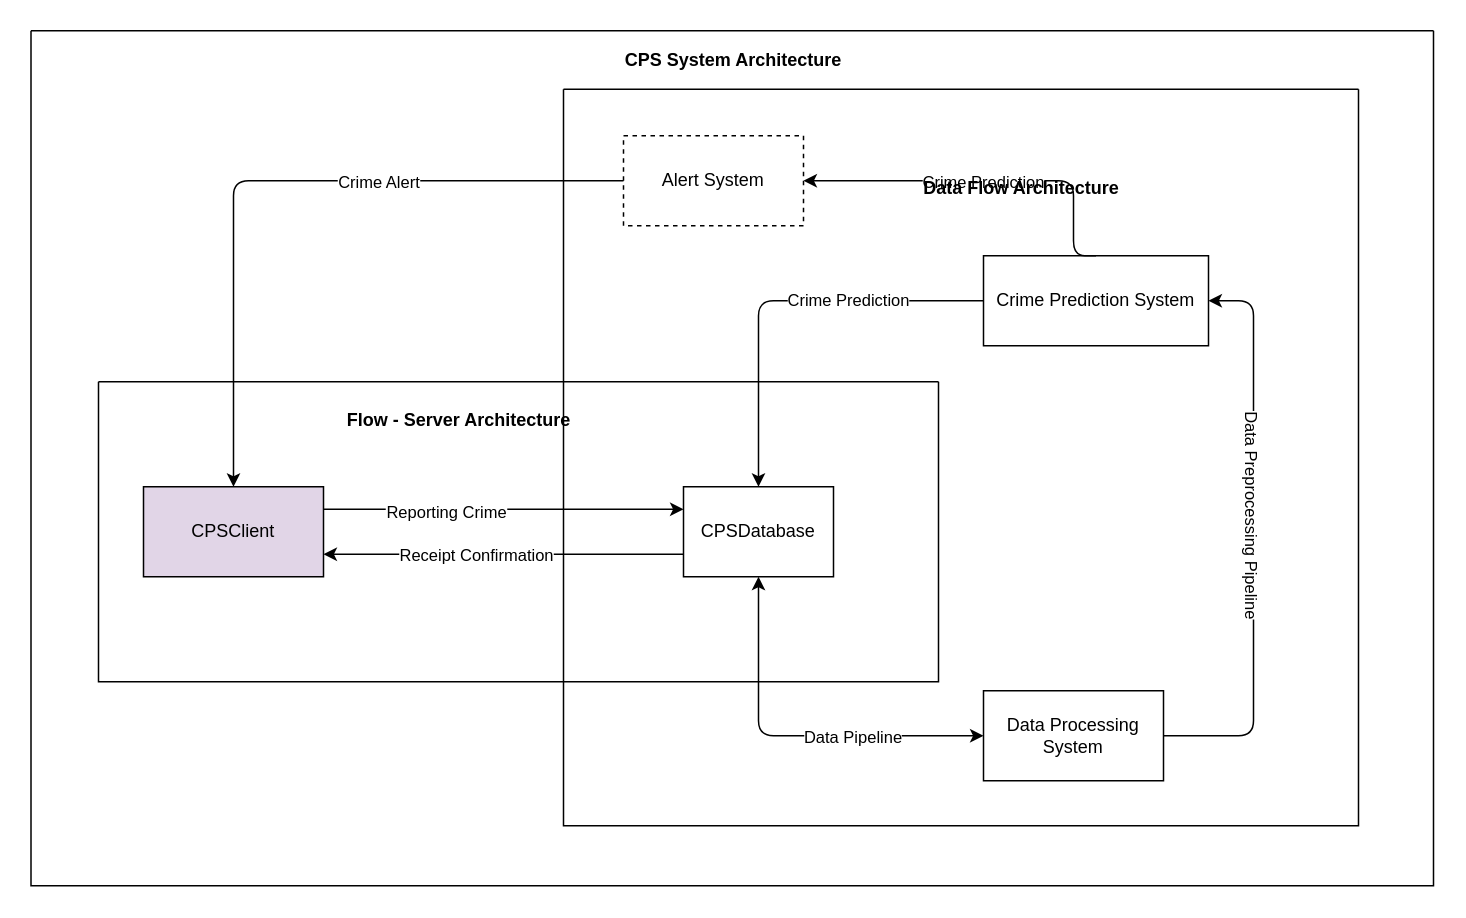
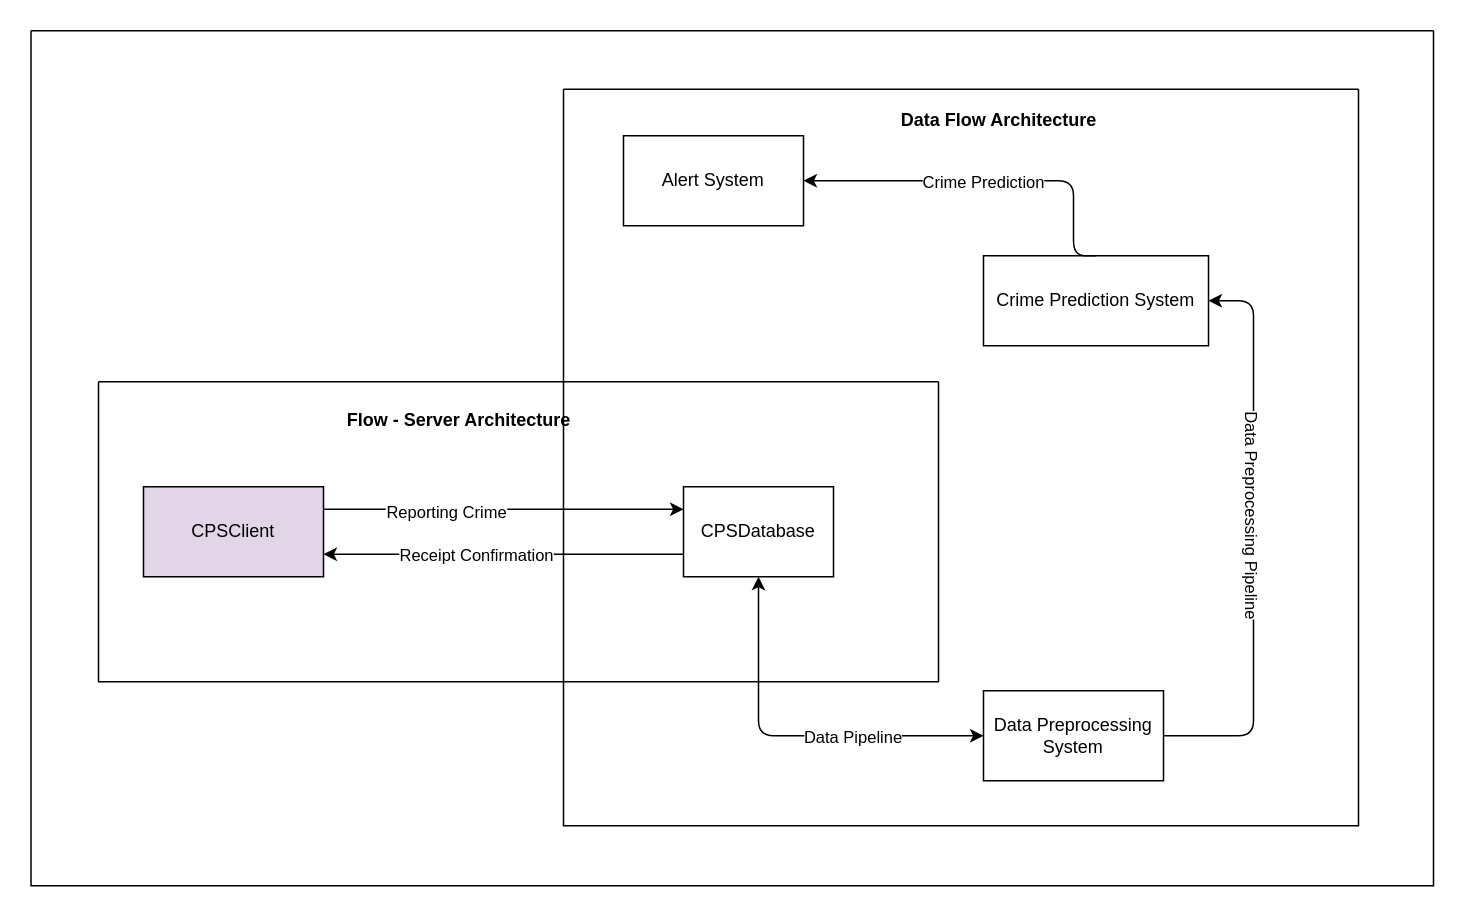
node "CPS System Architecture": removed
edge "Alert System" -> "CPSClient": removed, label "Crime Alert"
node "Alert System": style dashed -> solid
node "Data Flow Architecture": moved (1021, 188) -> (998, 121)
edge "Crime Prediction System" -> "CPSDatabase": removed, label "Crime Prediction"
node "Data Processing System": label "Data Processing System" -> "Data Preprocessing System"
